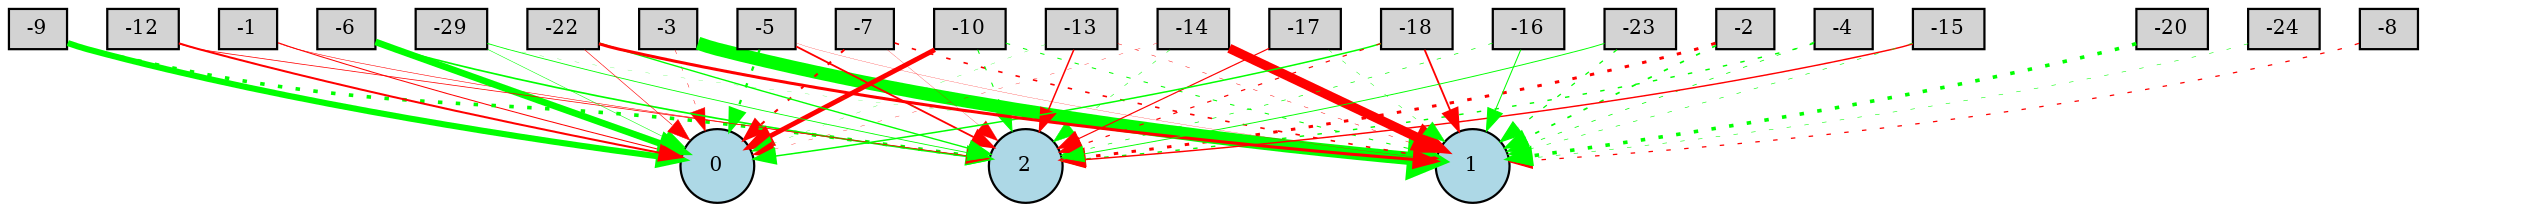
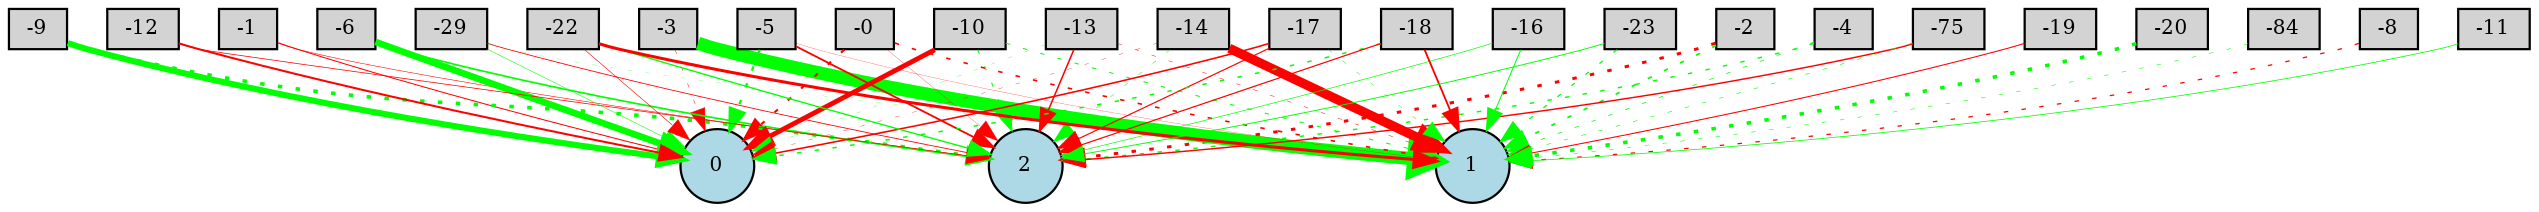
node "-7": label "-7" -> "-0"
node "-15": label "-15" -> "-75"
node "-19": added
node "-24": label "-24" -> "-84"
node "-11": added
edge "-16" -> "2": style dotted -> solid
edge "-18" -> "2": style dotted -> solid
edge "-29" -> "2": color green -> red
edge "-17" -> "0": added
edge "-18" -> "0": style solid -> dotted
